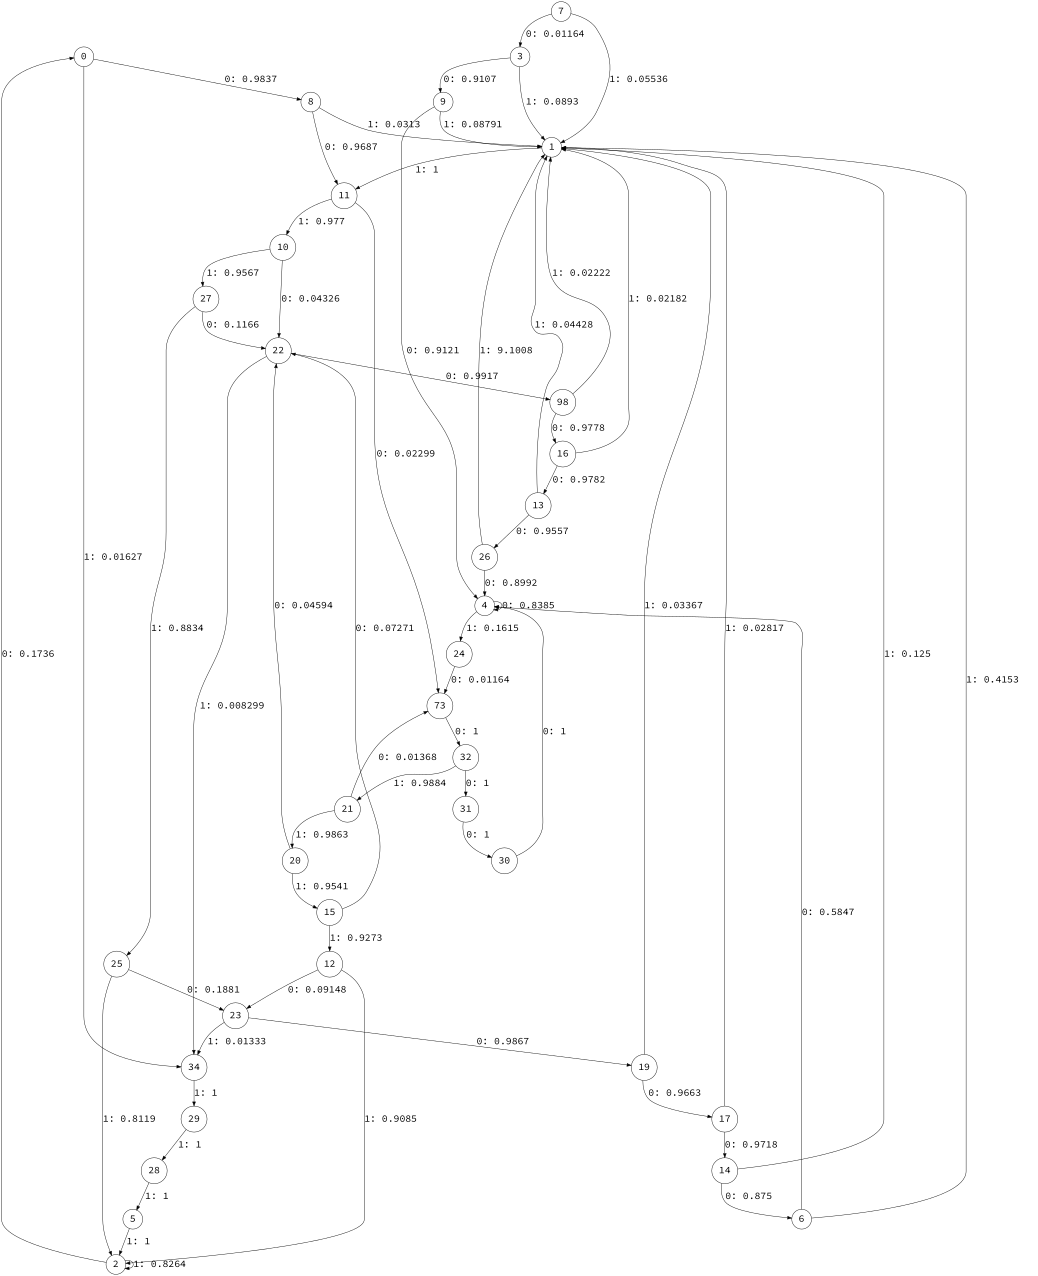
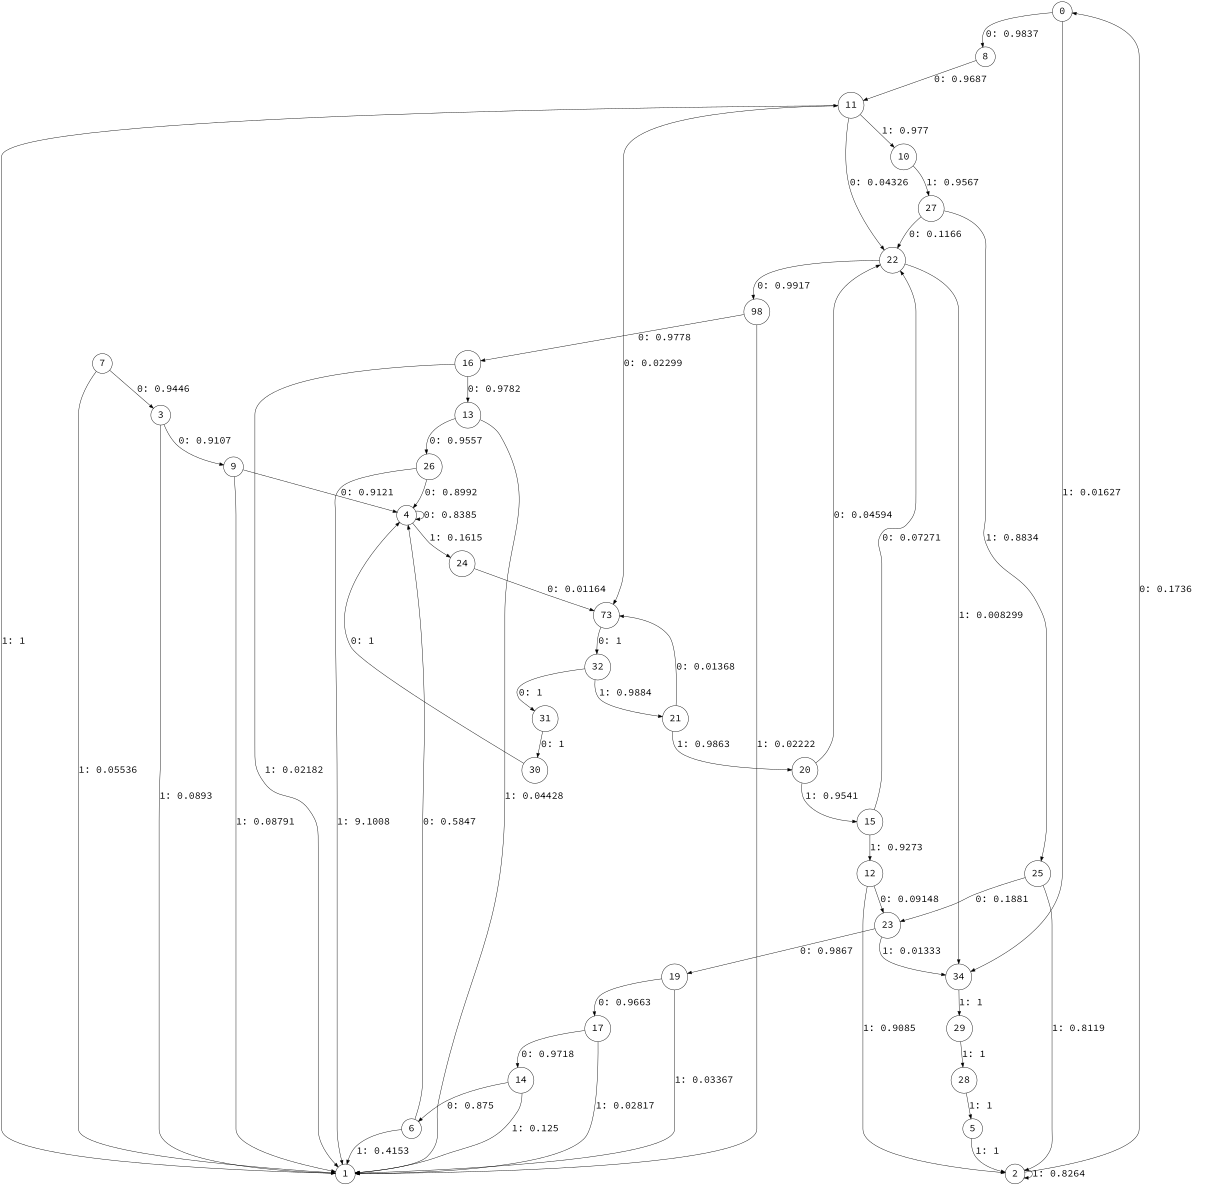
edge "7" -> "3": label "0: 0.01164  " -> "0: 0.9446   "
edge "8" -> "1": removed, label "1: 0.0313"
edge "10" -> "22": now "11" -> "22"
